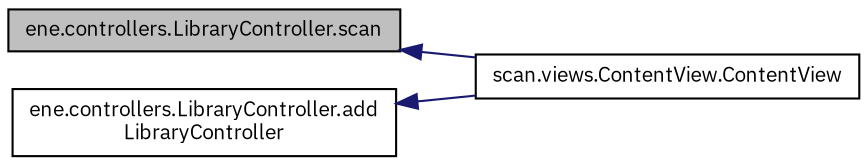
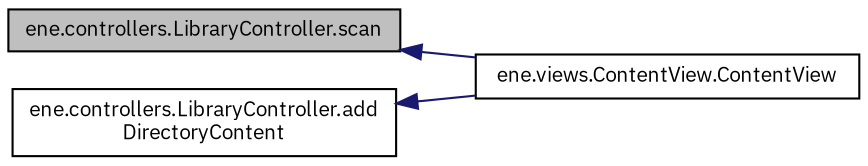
node "scan.views.ContentView.ContentView": label "scan.views.ContentView.ContentView" -> "ene.views.ContentView.ContentView"
node "ene.controllers.LibraryController.add LibraryController": label "ene.controllers.LibraryController.add LibraryController" -> "ene.controllers.LibraryController.add DirectoryContent"
